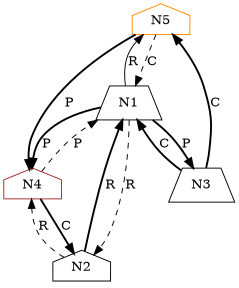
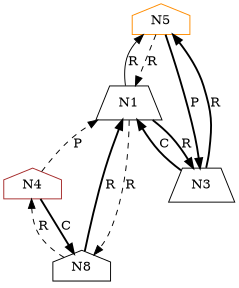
edge "N5" -> "N1": label "C" -> "R"
edge "N5" -> "N4": now "N5" -> "N3"
edge "N3" -> "N5": label "C" -> "R"
edge "N1" -> "N4": removed, label "P"
edge "N1" -> "N3": label "P" -> "R"
node "N2": label "N2" -> "N8"
